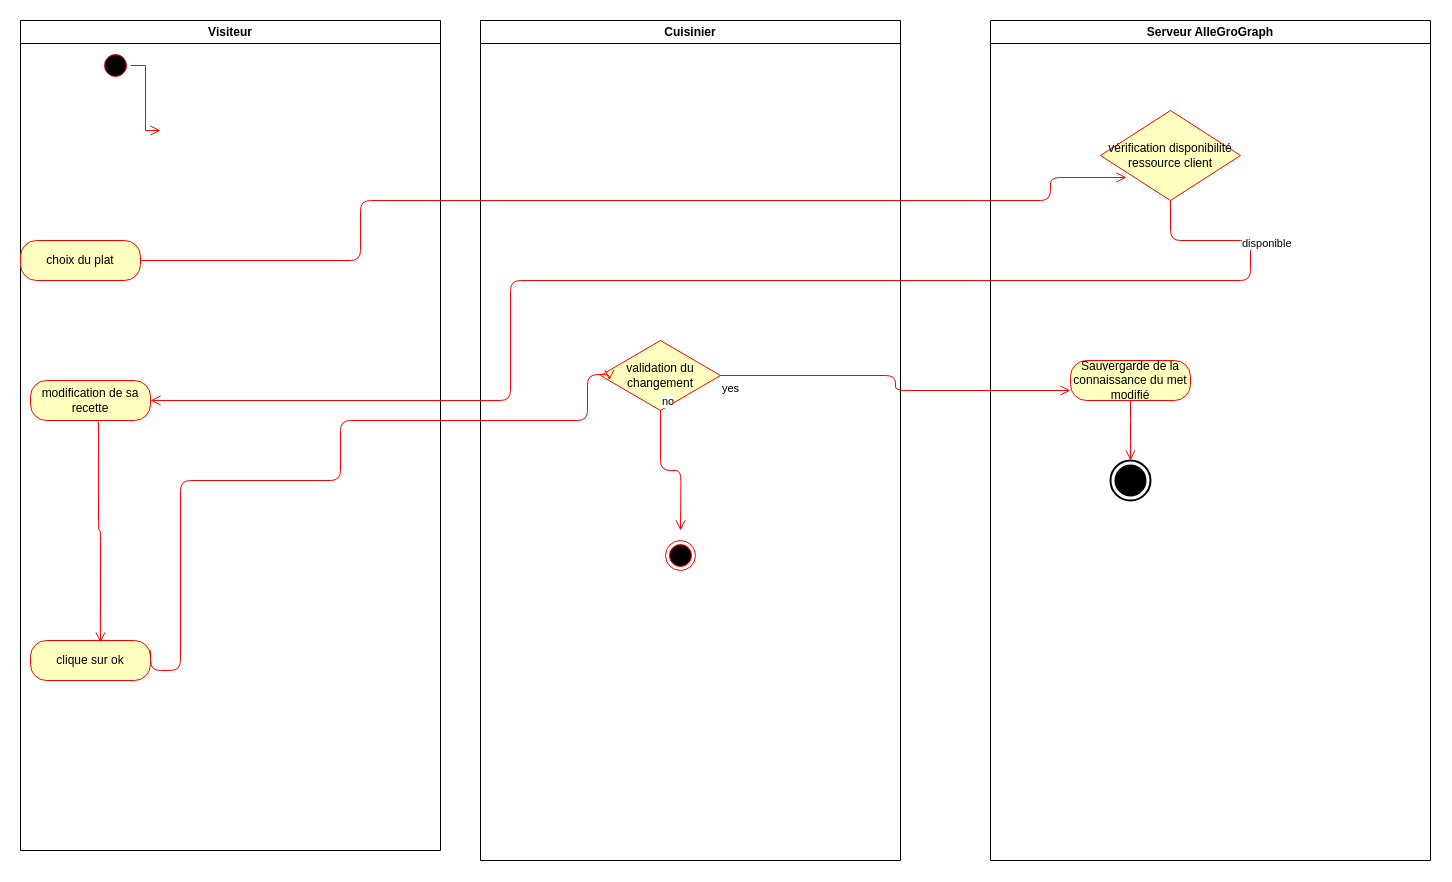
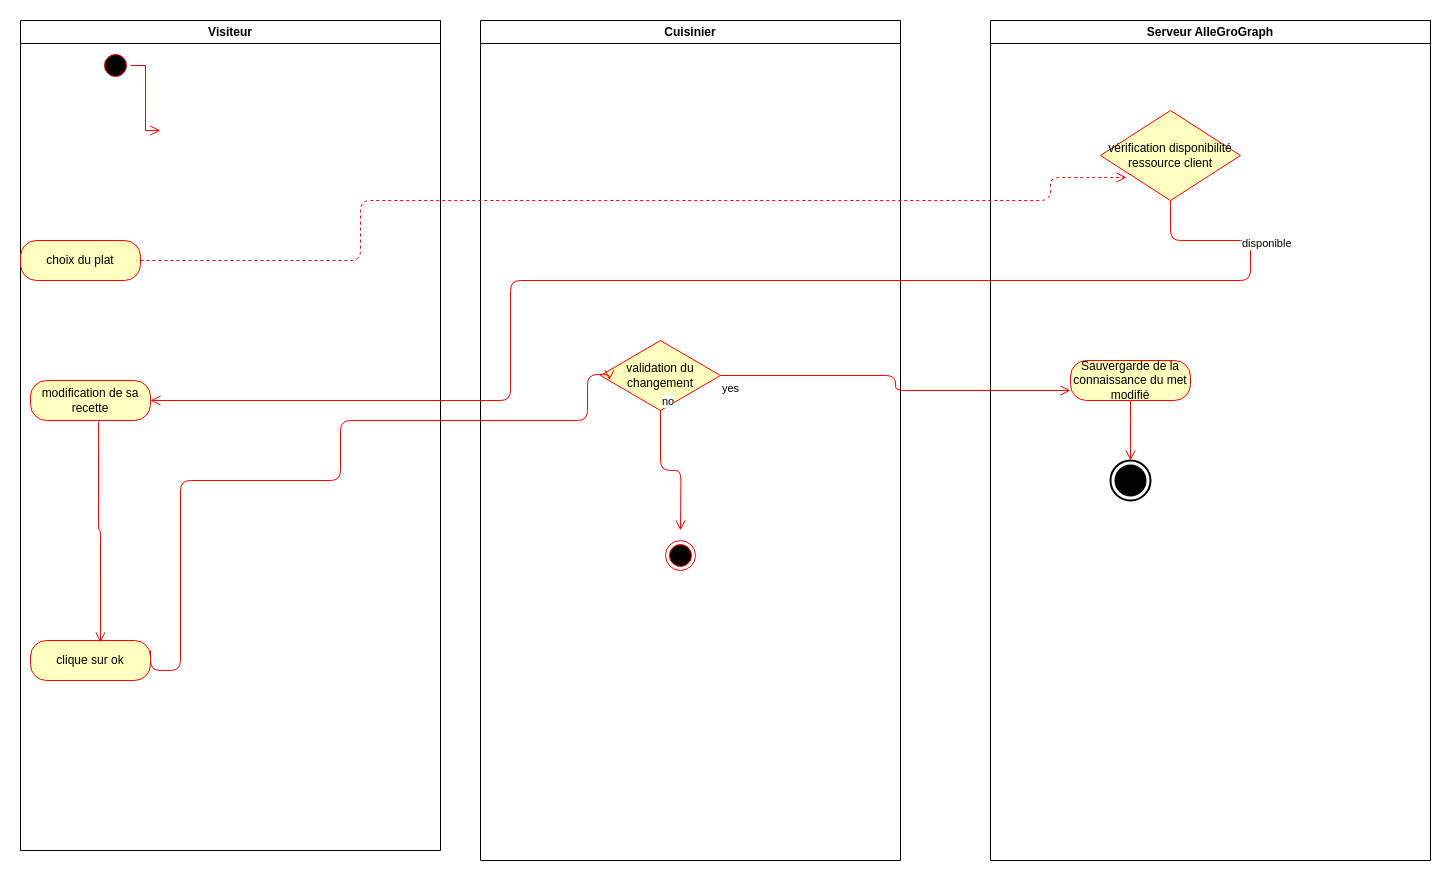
edge "choix du plat" -> "vérification disponibilité ressource client": style solid -> dashed
